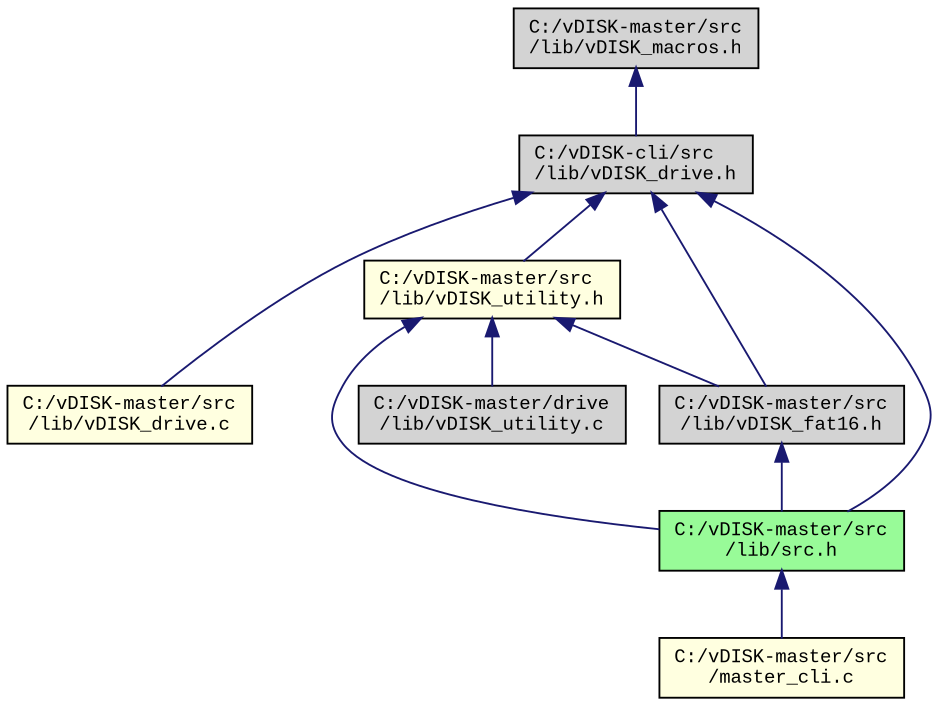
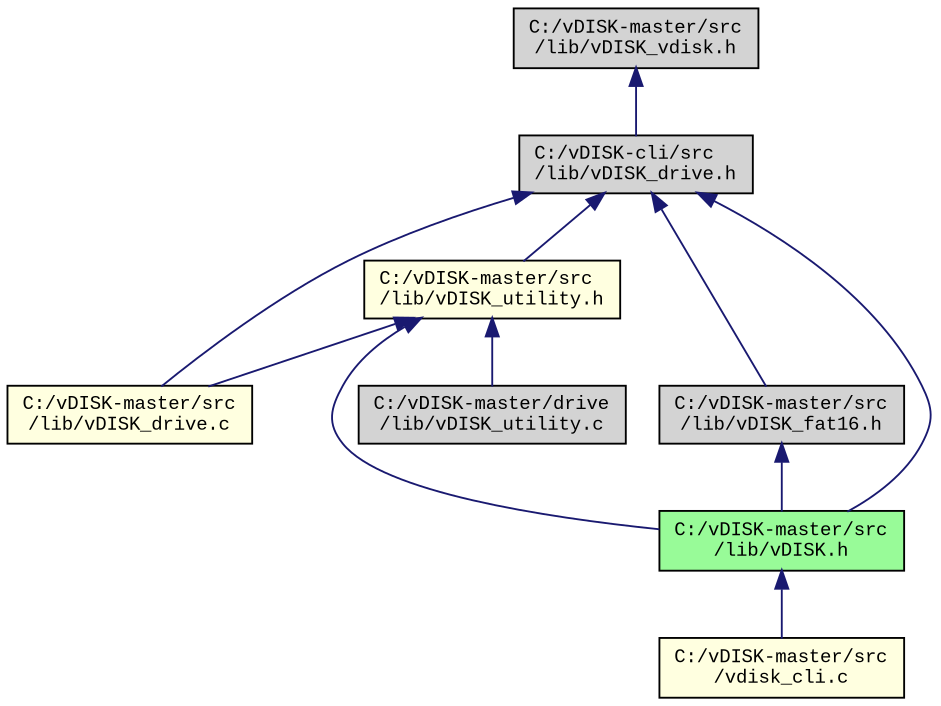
node "C:/vDISK-master/src /lib/vDISK_macros.h": label "C:/vDISK-master/src /lib/vDISK_macros.h" -> "C:/vDISK-master/src /lib/vDISK_vdisk.h"
edge "C:/vDISK-master/src /lib/vDISK_fat16.h" -> "C:/vDISK-master/src /lib/vDISK_utility.h": now "C:/vDISK-master/src /lib/vDISK_drive.c" -> "C:/vDISK-master/src /lib/vDISK_utility.h"
node "C:/vDISK-master/src /lib/src.h": label "C:/vDISK-master/src /lib/src.h" -> "C:/vDISK-master/src /lib/vDISK.h"
node "C:/vDISK-master/src /master_cli.c": label "C:/vDISK-master/src /master_cli.c" -> "C:/vDISK-master/src /vdisk_cli.c"
